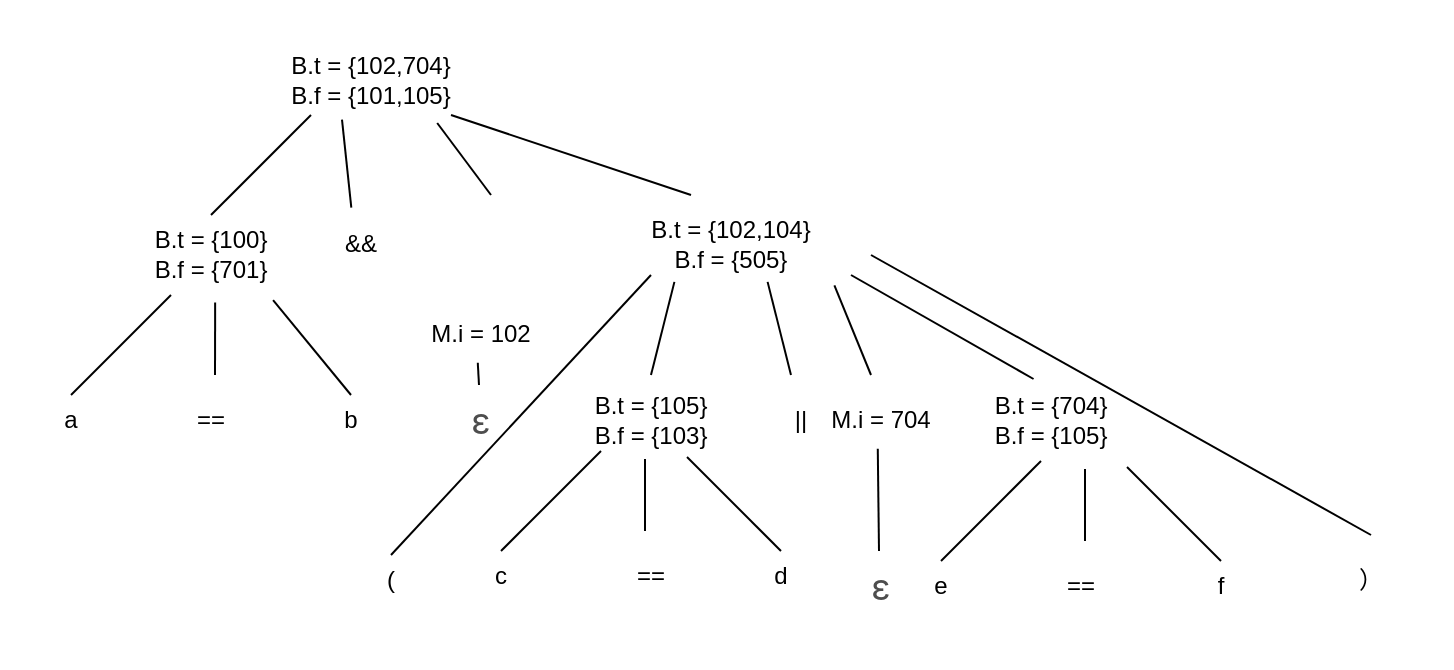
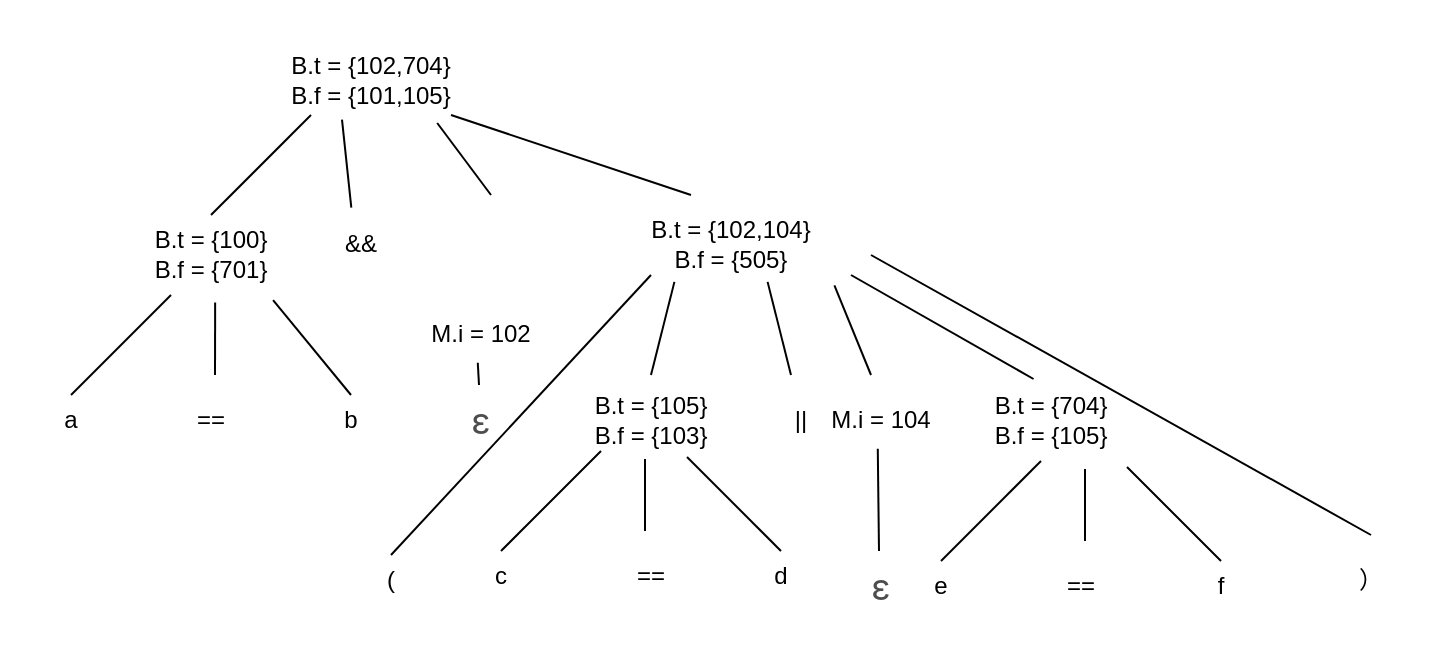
node "M.i = 704": label "M.i = 704" -> "M.i = 104"
